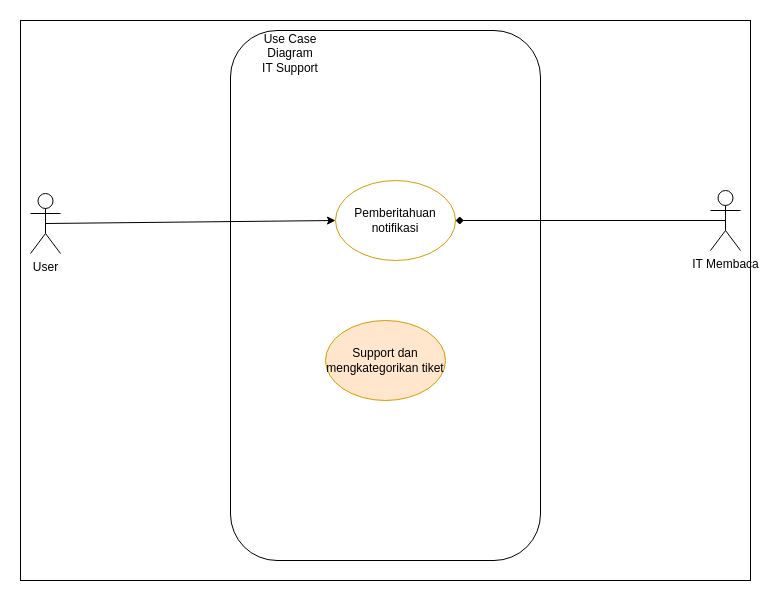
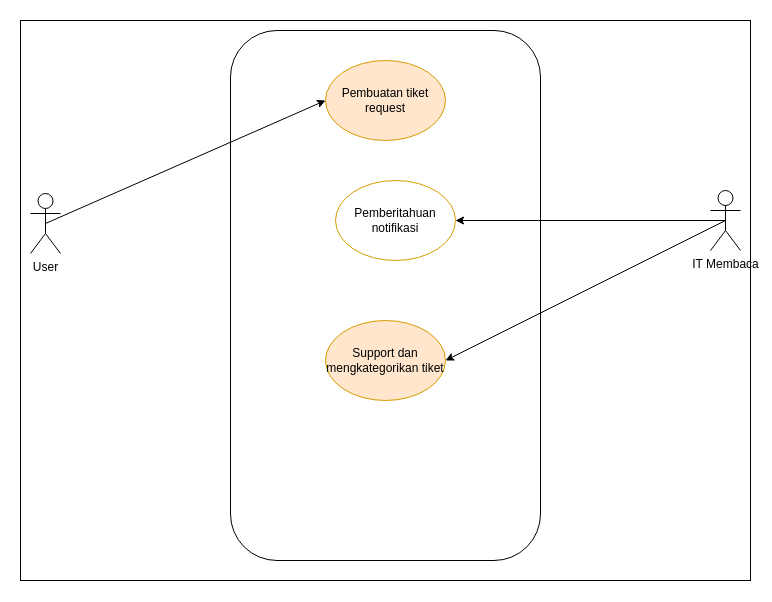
node "Use Case Diagram IT Support": removed
node "Pembuatan tiket request": added
edge "User" -> "Pembuatan tiket request": added
edge "IT Membaca" -> "Pemberitahuan notifikasi": arrowhead diamond -> classic
edge "User" -> "Pemberitahuan notifikasi": removed
edge "IT Membaca" -> "Support dan mengkategorikan tiket": added
